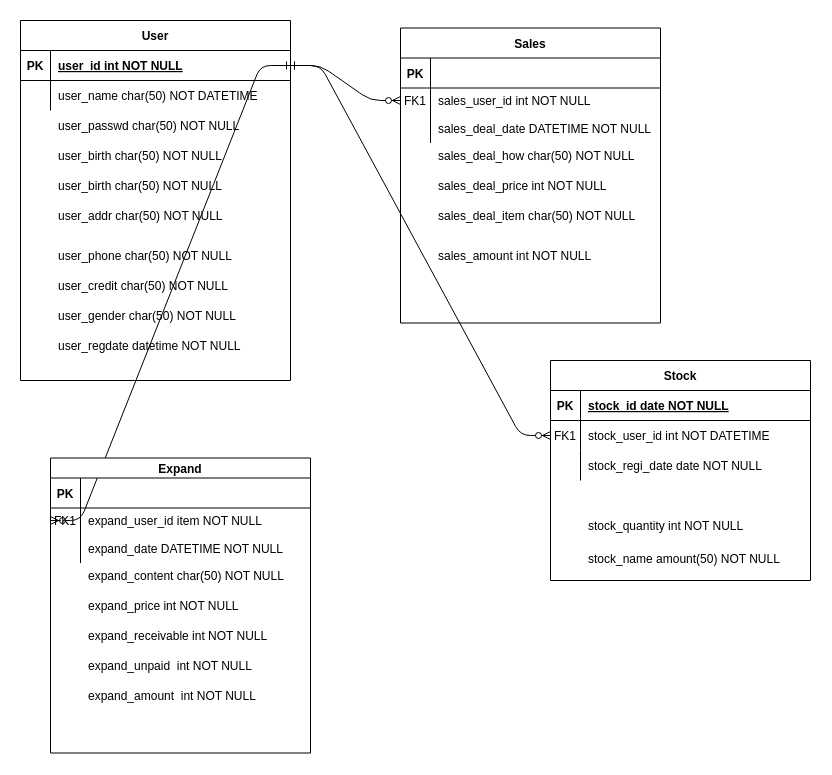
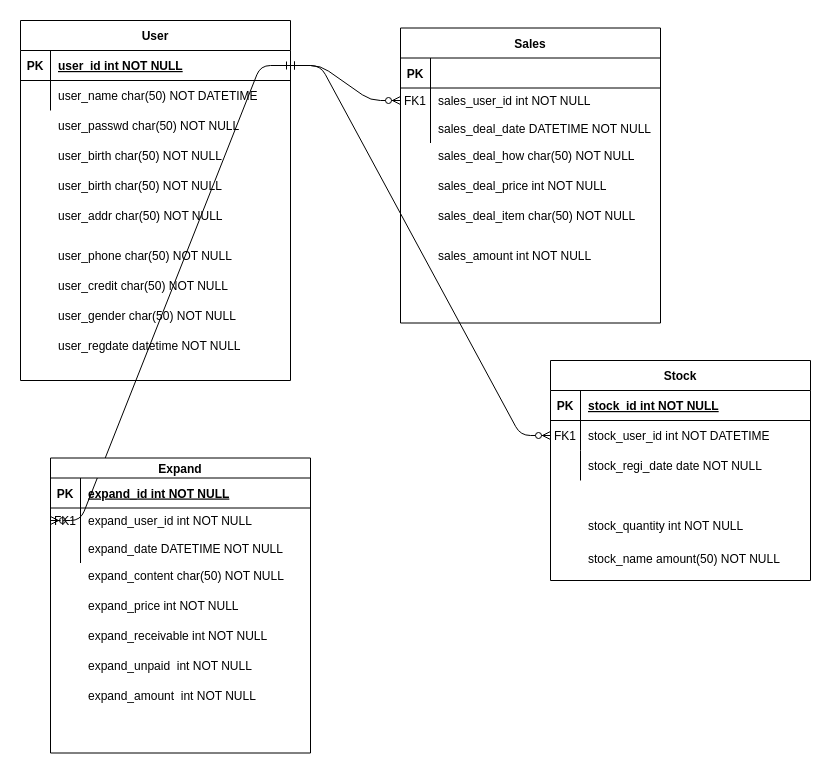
node "stock_id date NOT NULL": label "stock_id date NOT NULL" -> "stock_id int NOT NULL"
node "expand_id int NOT NULL": added
node "expand_user_id item NOT NULL": label "expand_user_id item NOT NULL" -> "expand_user_id int NOT NULL"
